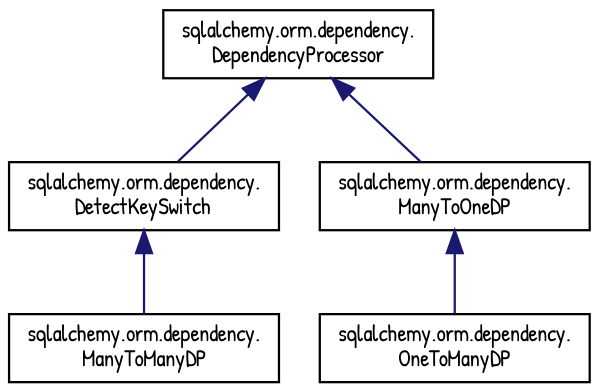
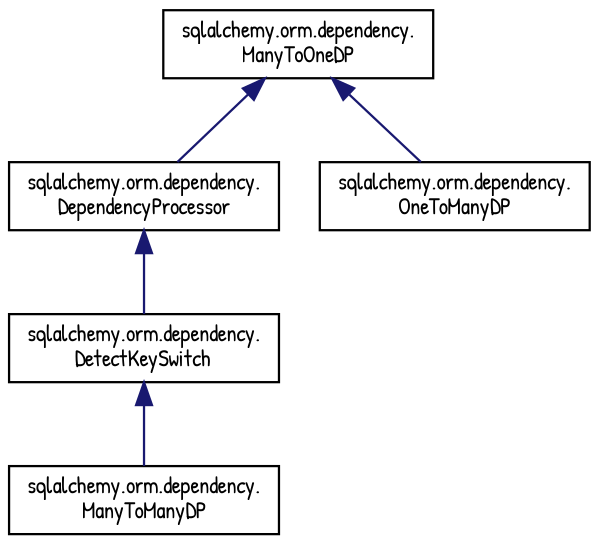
edge "sqlalchemy.orm.dependency. ManyToOneDP" -> "sqlalchemy.orm.dependency. DependencyProcessor": reversed
